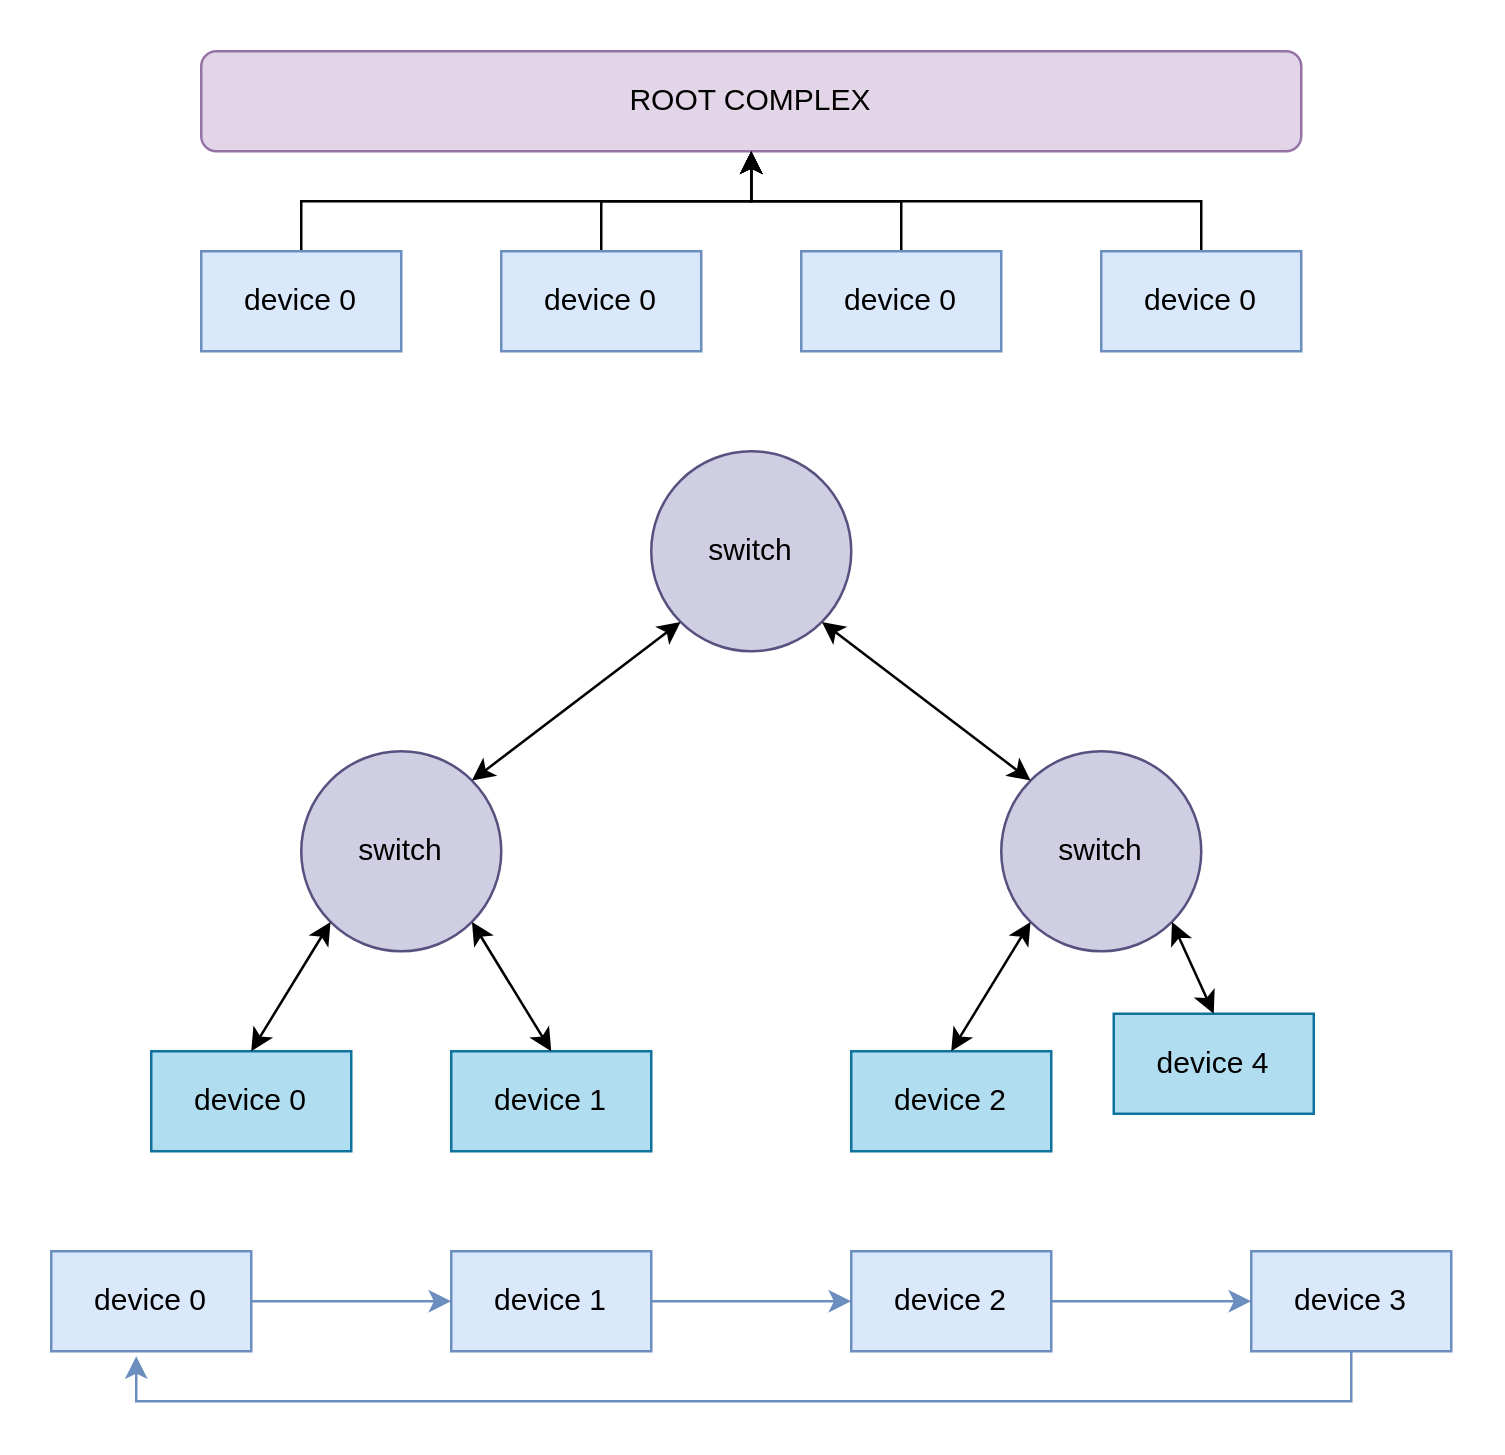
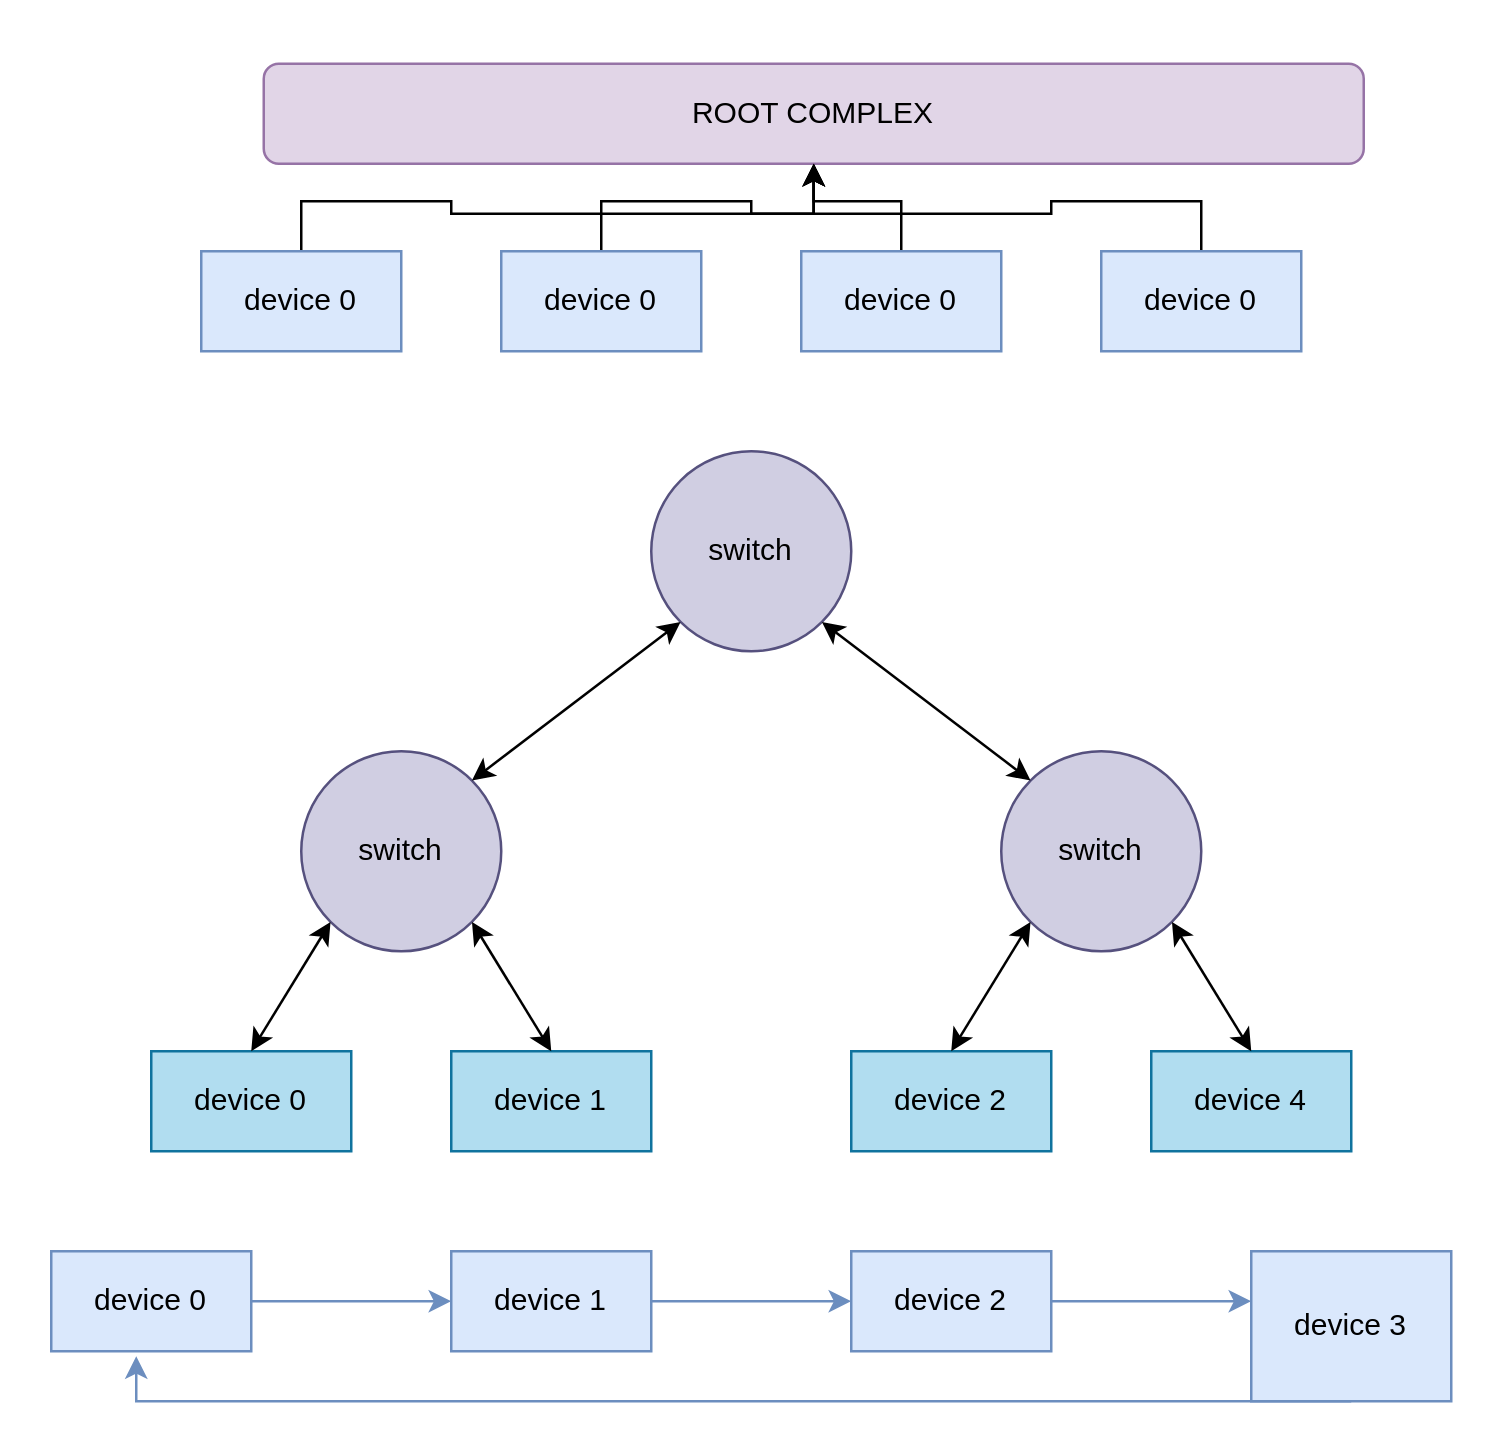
node "ROOT COMPLEX": moved (751, 101) -> (814, 114)
node "device 4": moved (1214, 1064) -> (1251, 1101)
node "device 3": size 200x100 -> 200x150
